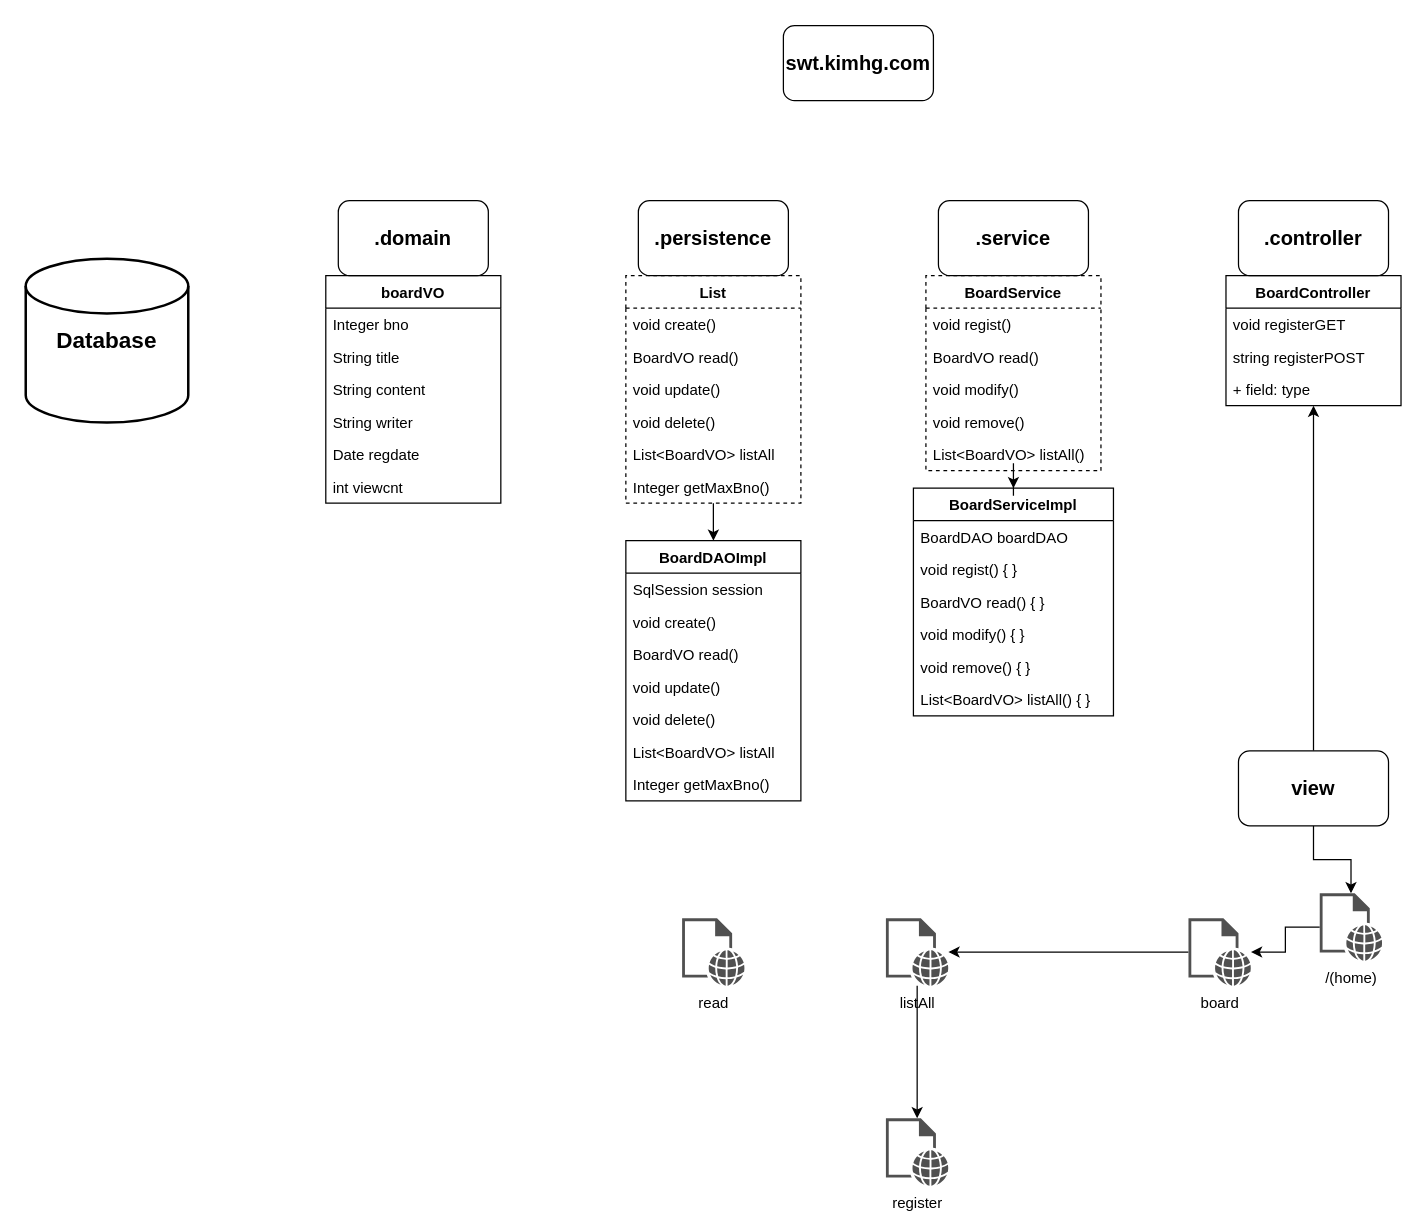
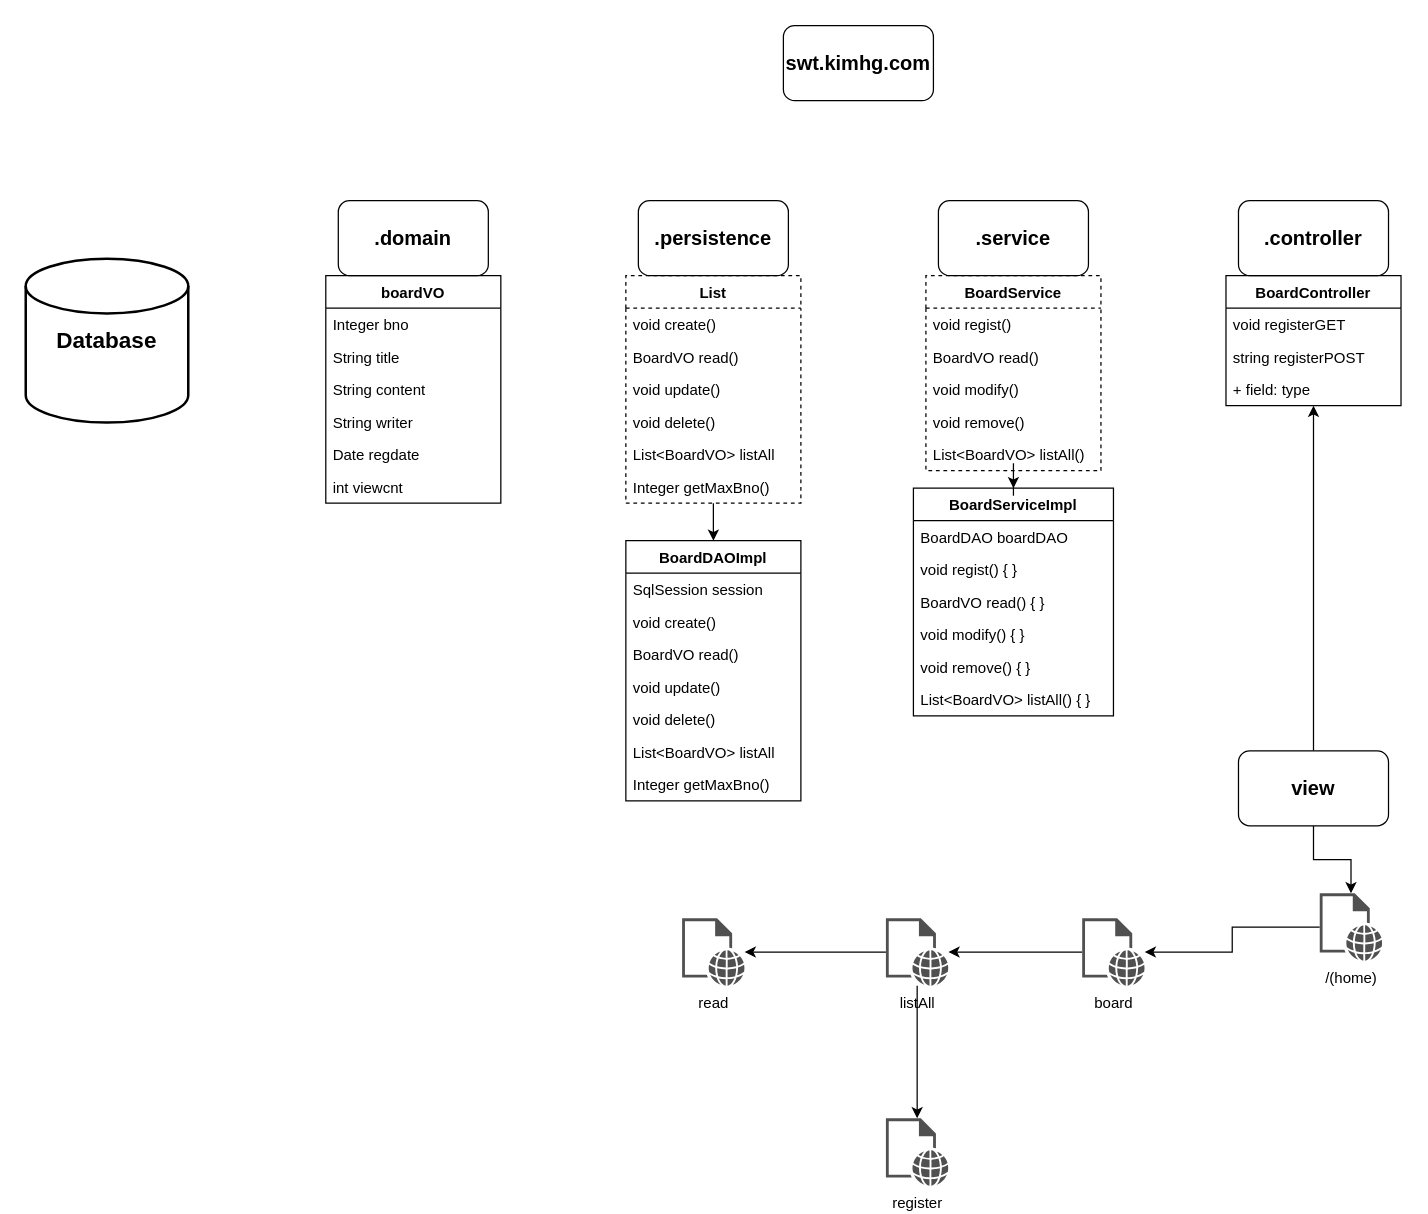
edge "listAll" -> "read": added
node "board": moved (1219, 952) -> (1113, 952)
